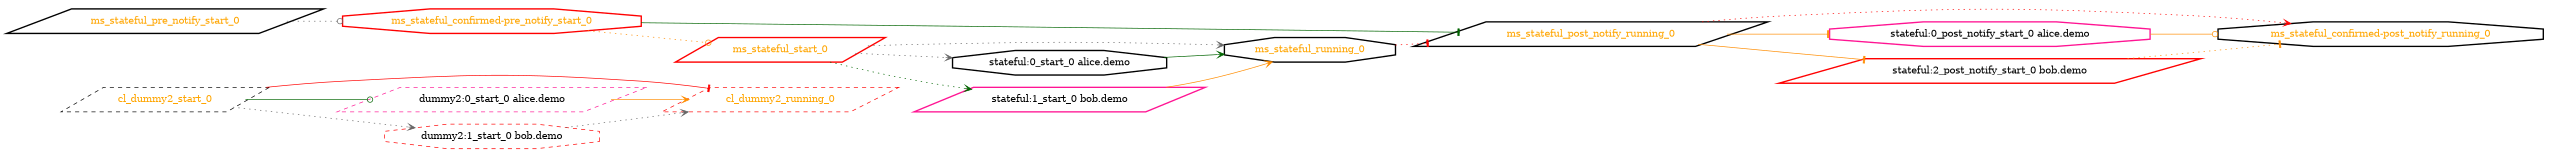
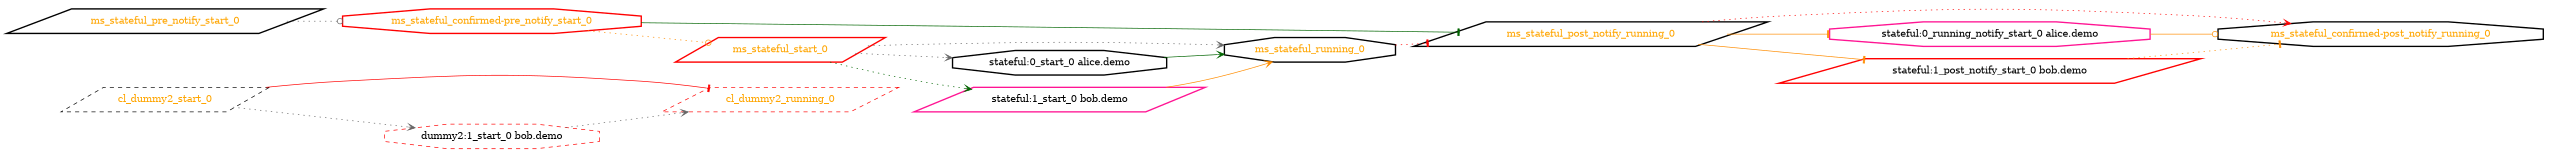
node "stateful:0_post_notify_start_0 alice.demo": label "stateful:0_post_notify_start_0 alice.demo" -> "stateful:0_running_notify_start_0 alice.demo"
node "stateful:2_post_notify_start_0 bob.demo": label "stateful:2_post_notify_start_0 bob.demo" -> "stateful:1_post_notify_start_0 bob.demo"
node "dummy2:0_start_0 alice.demo": removed
